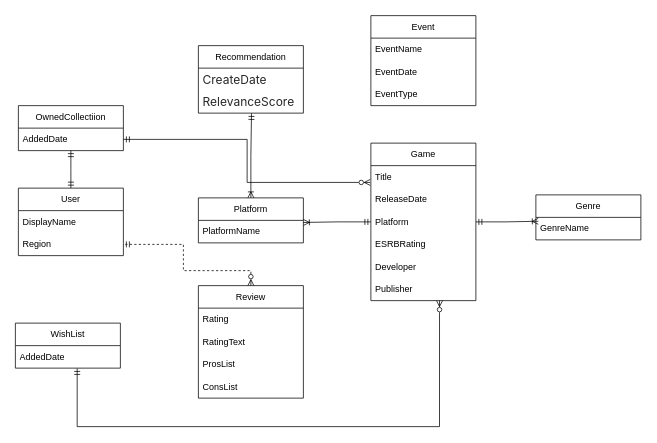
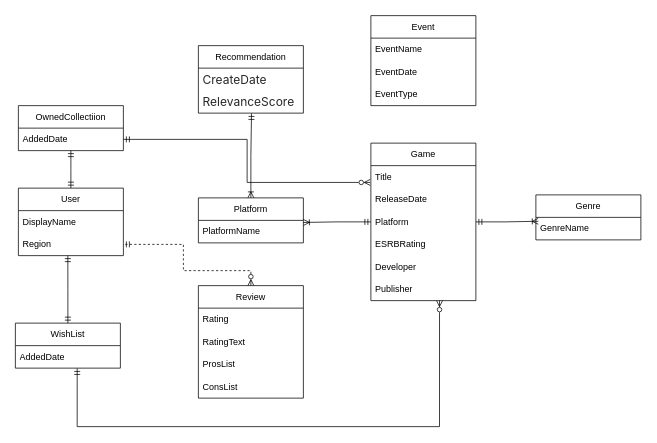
edge "Region" -- "WishList": added
